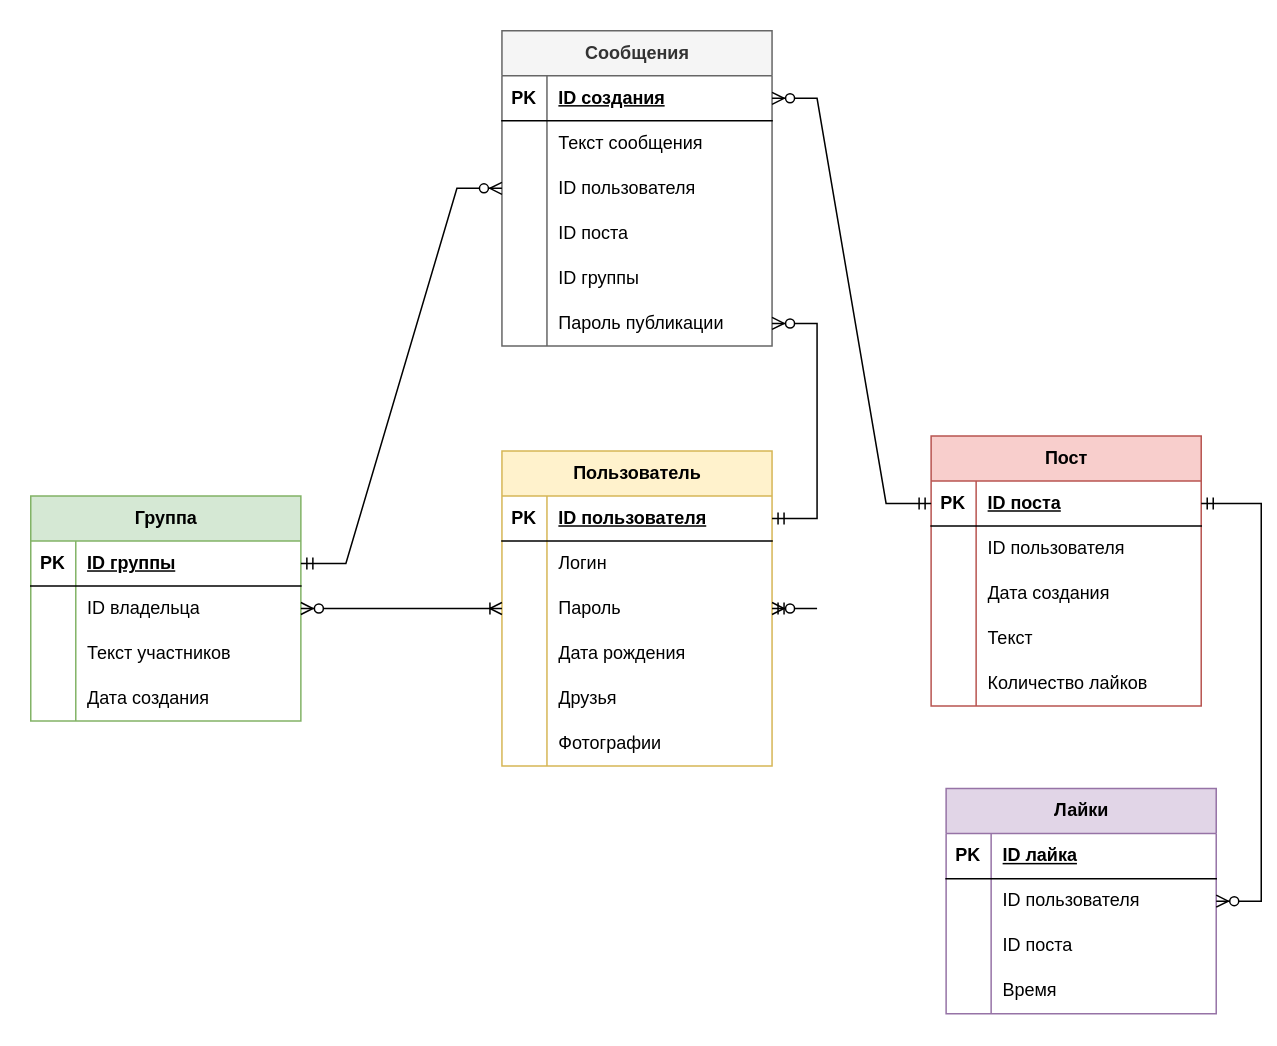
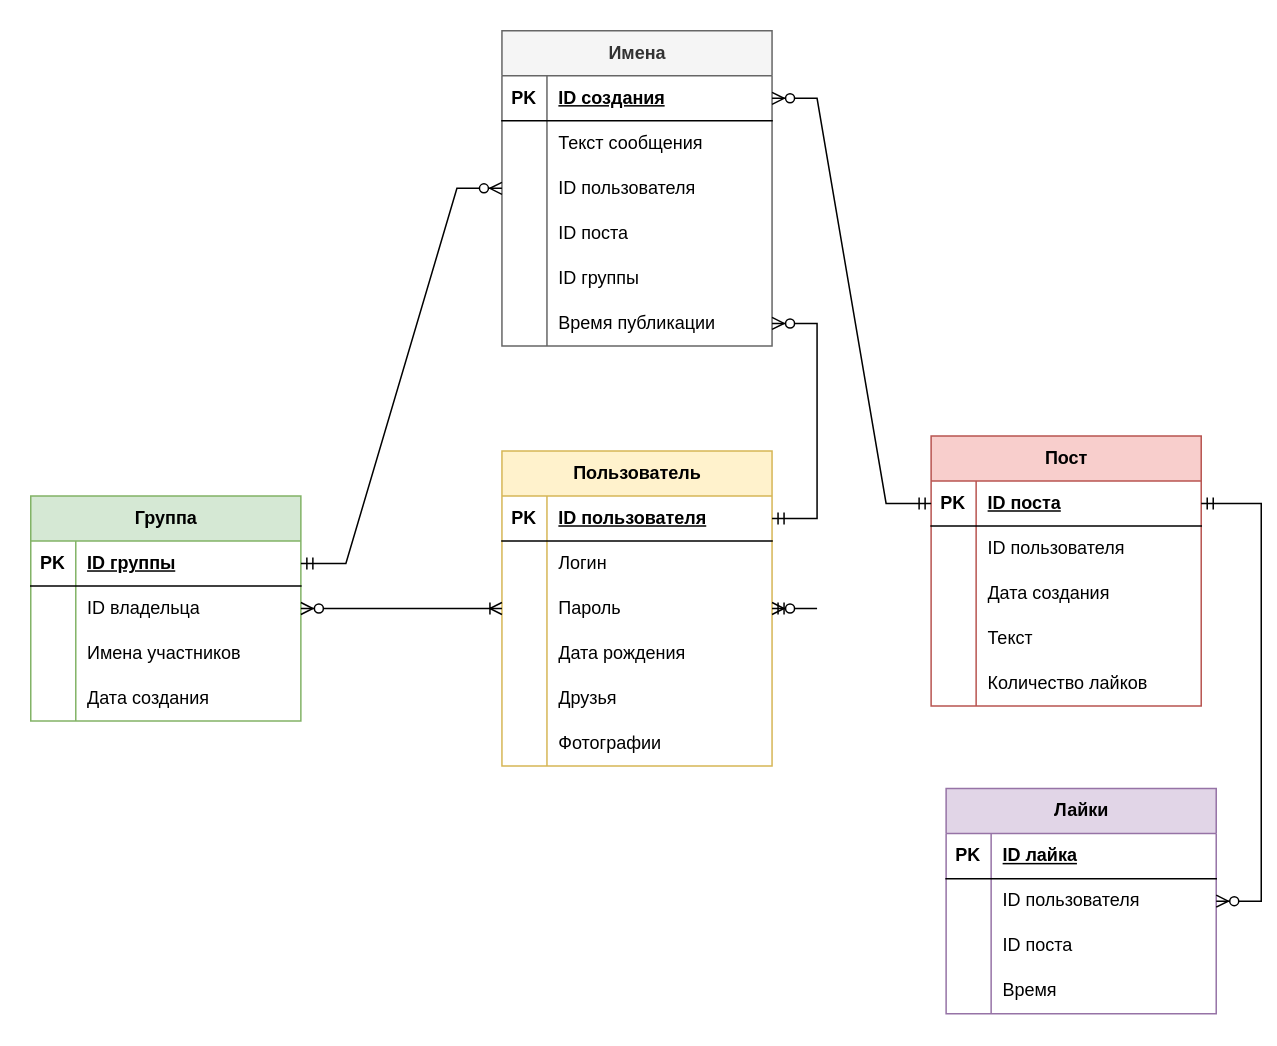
node "Сообщения": label "Сообщения" -> "Имена"
node "Пароль публикации": label "Пароль публикации" -> "Время публикации"
node "Текст участников": label "Текст участников" -> "Имена участников"
